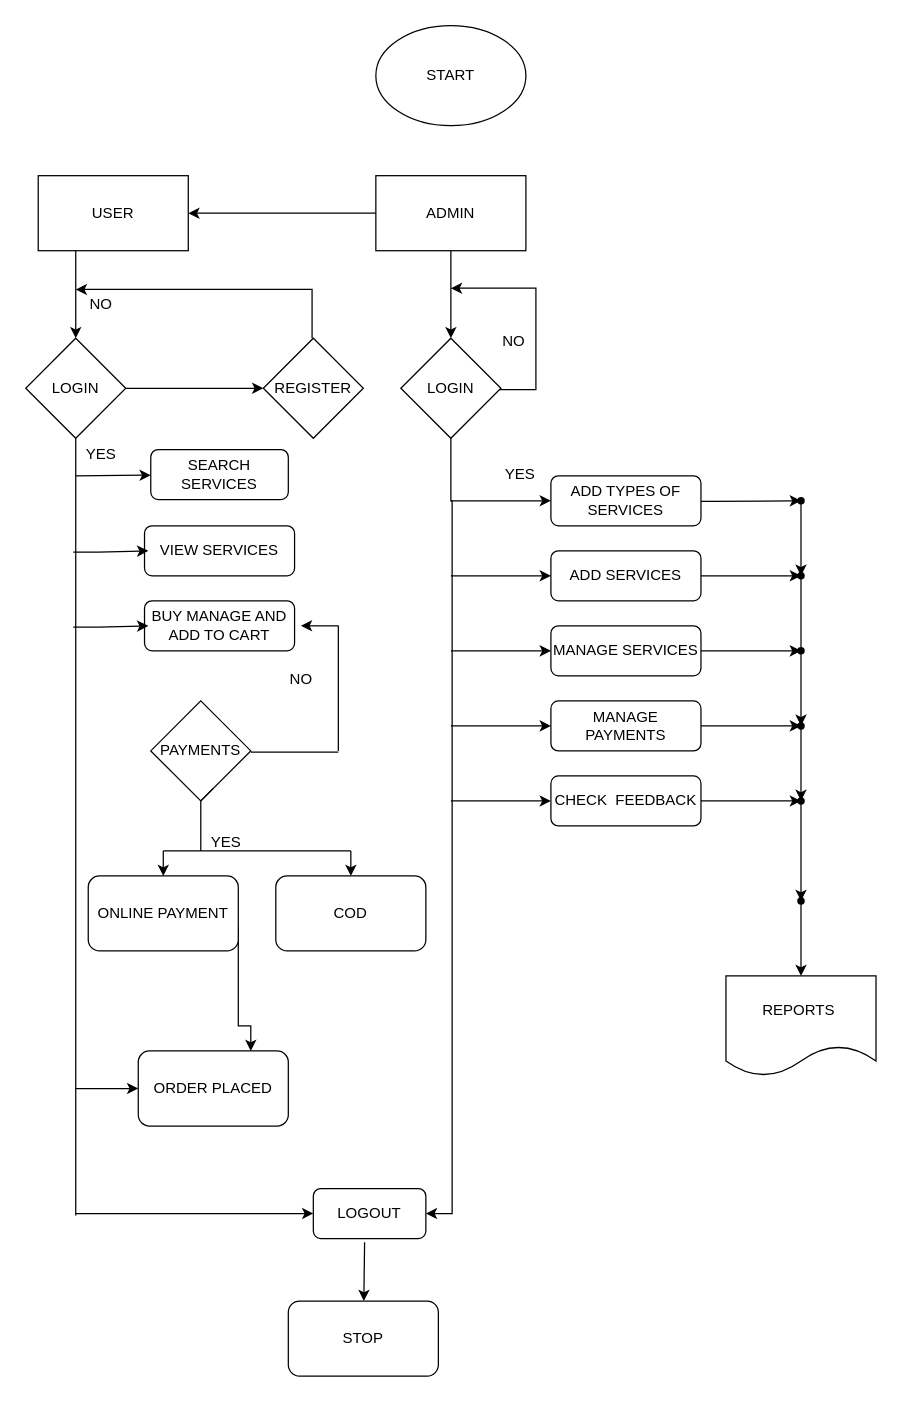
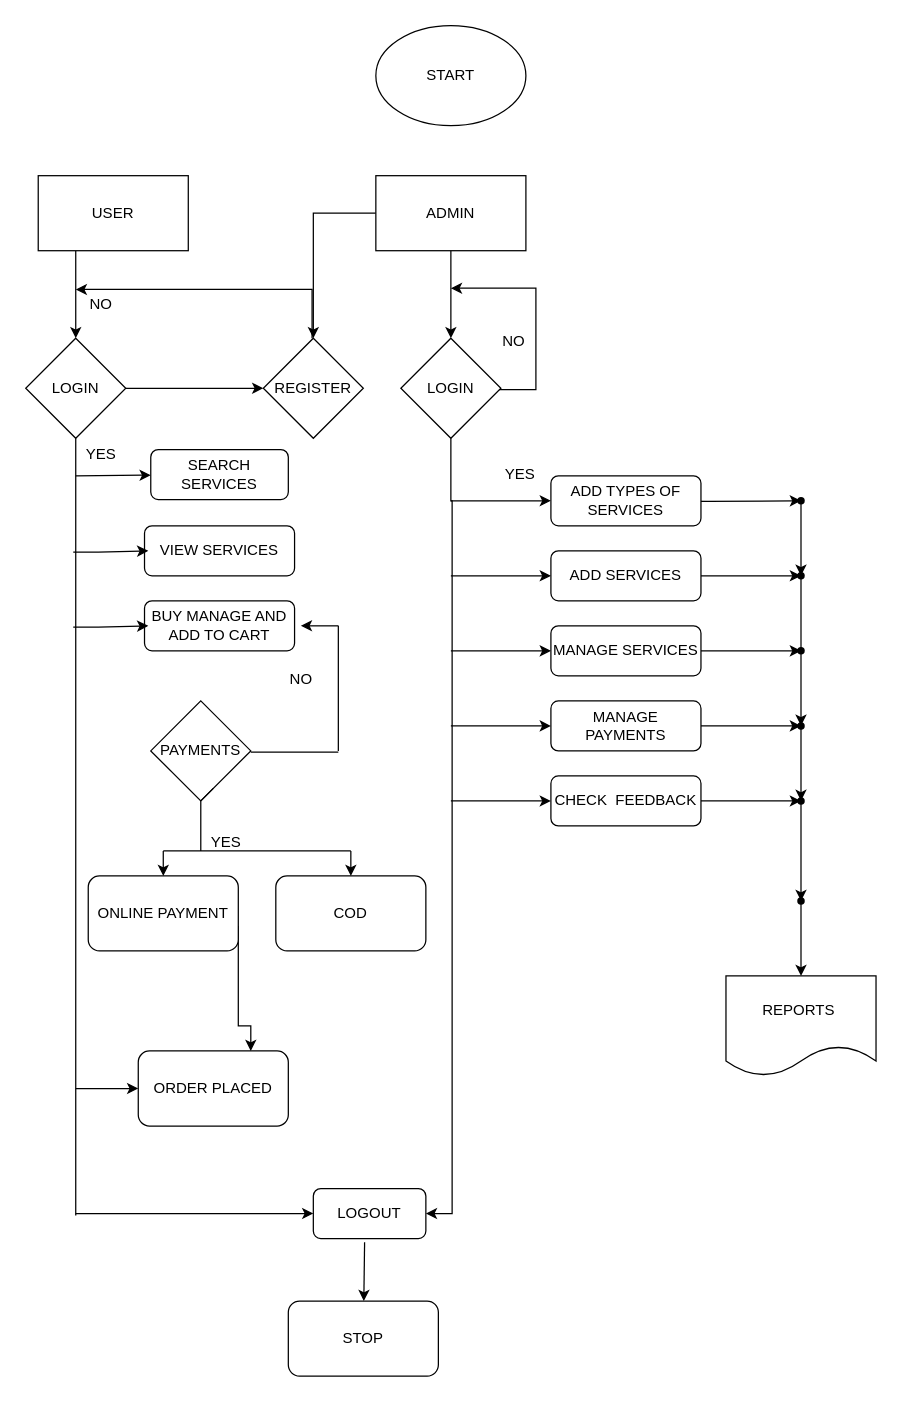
edge "ADMIN" -> "USER": now "ADMIN" -> "REGISTER"
